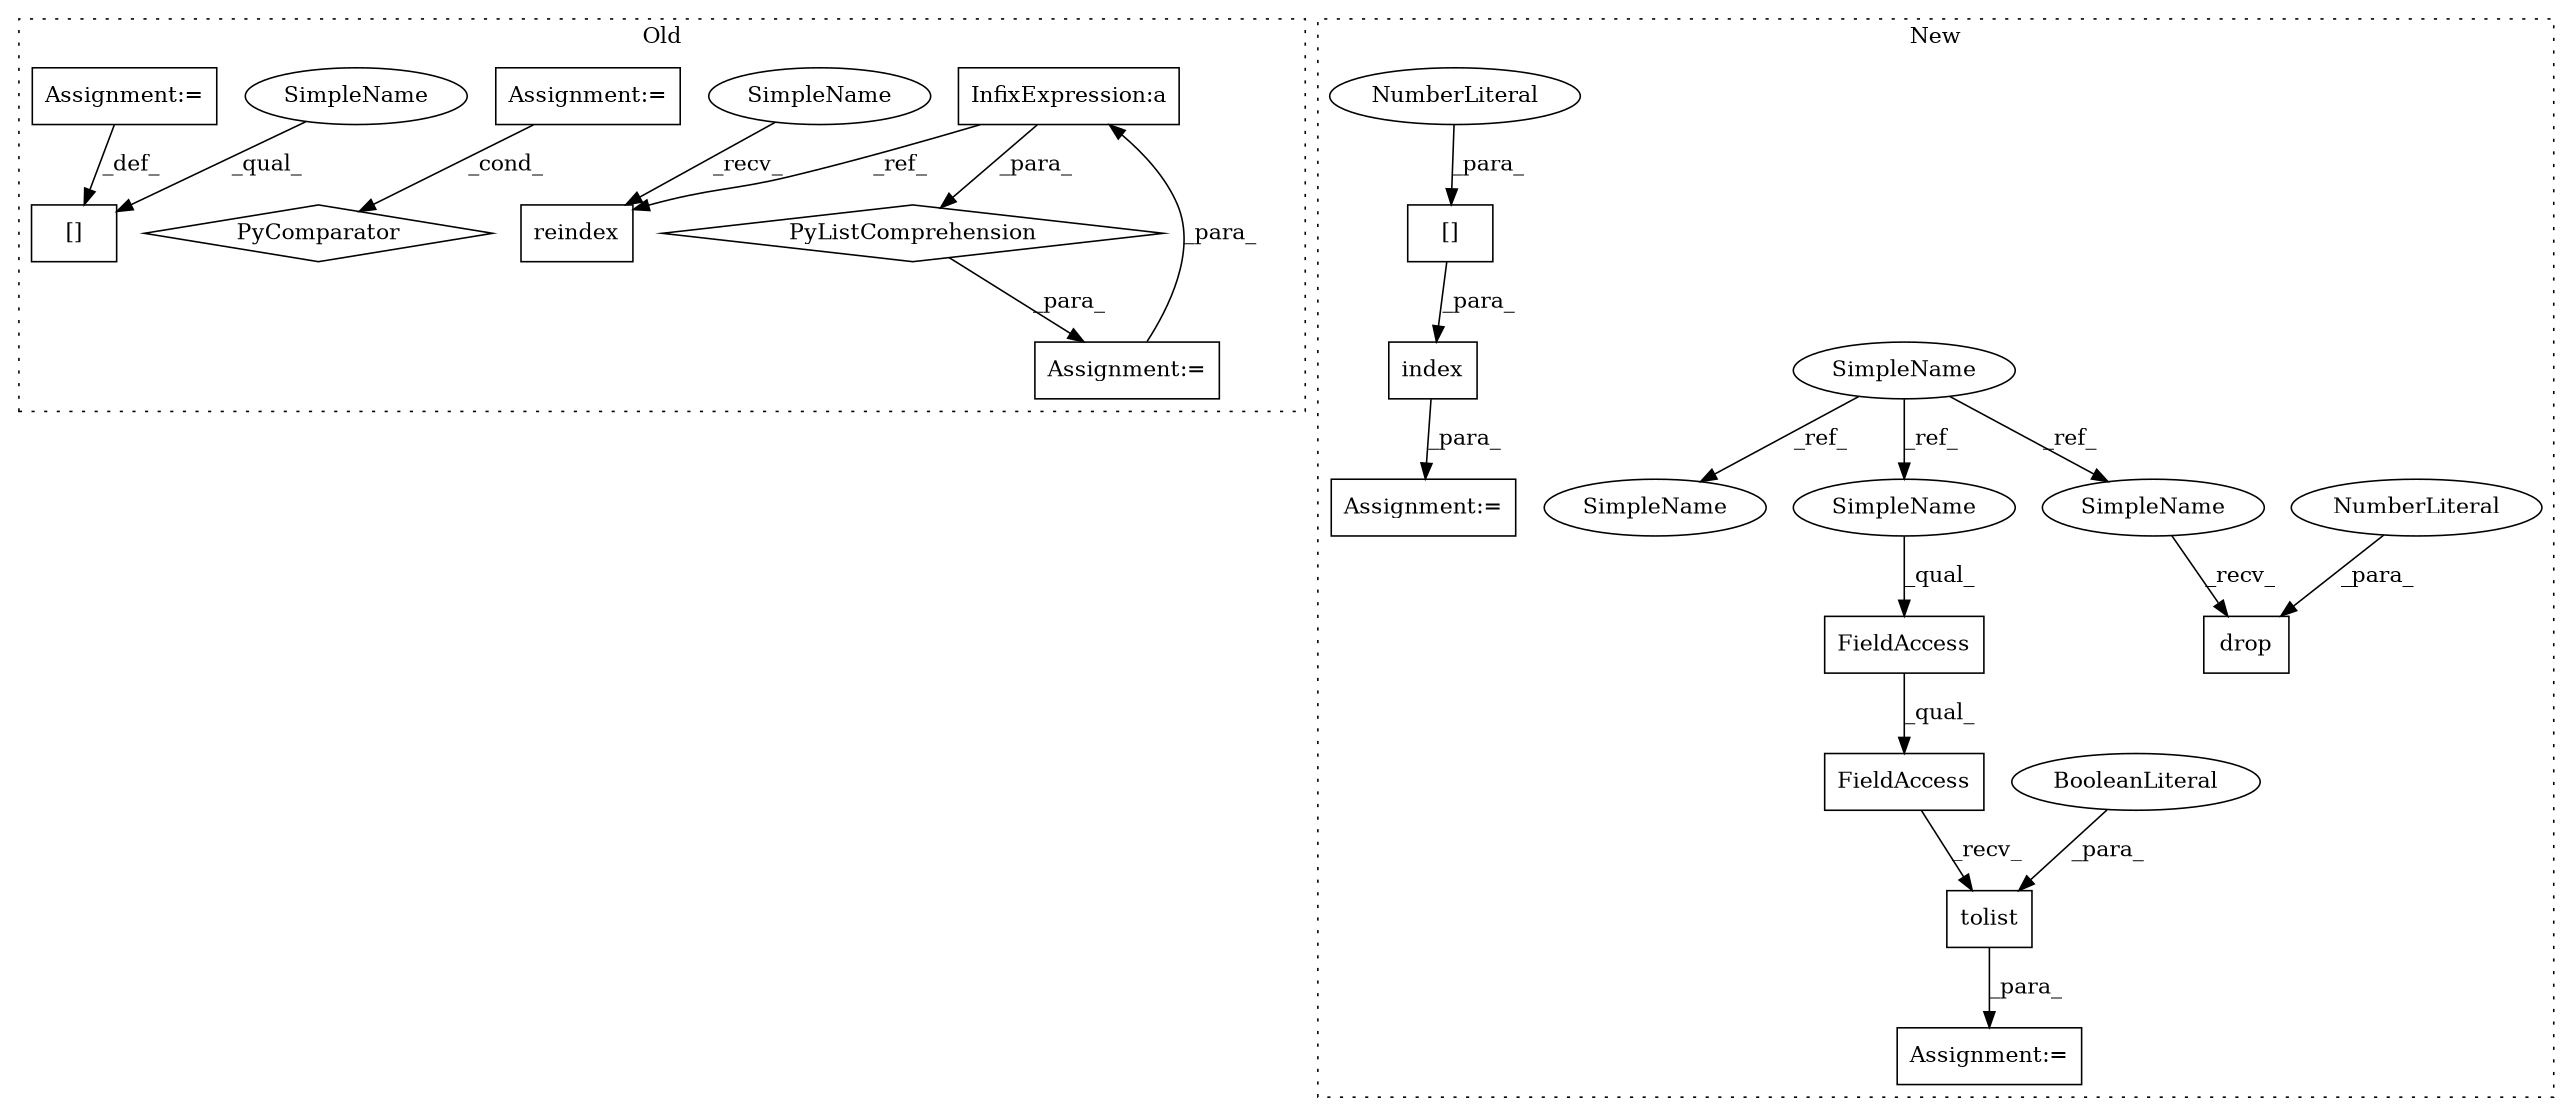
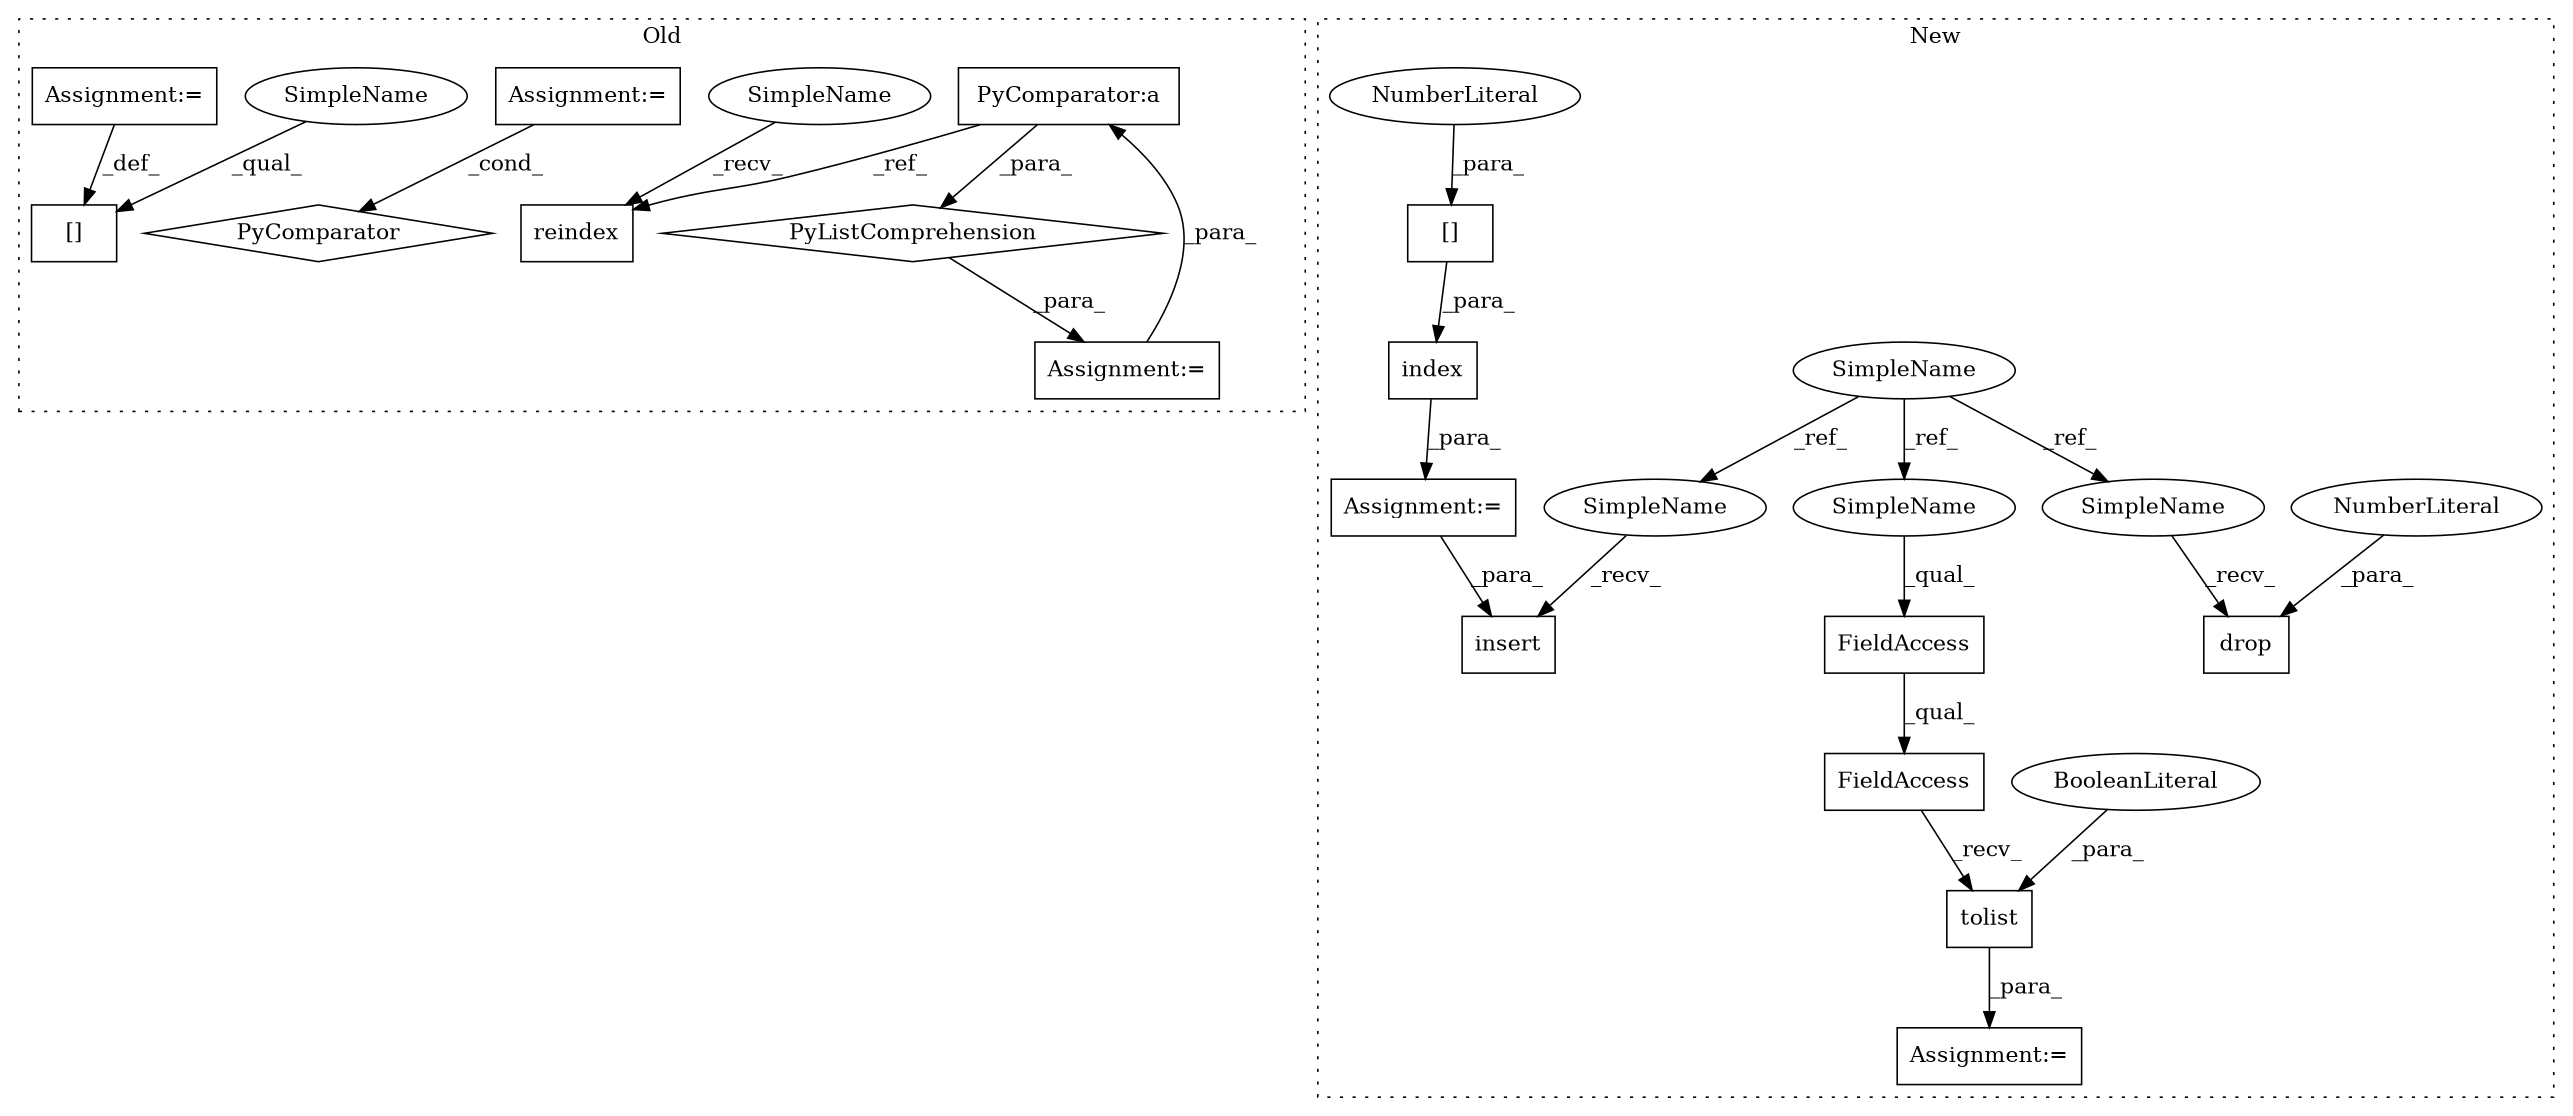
node "InfixExpression:a": label "InfixExpression:a" -> "PyComparator:a"
node "insert": added
